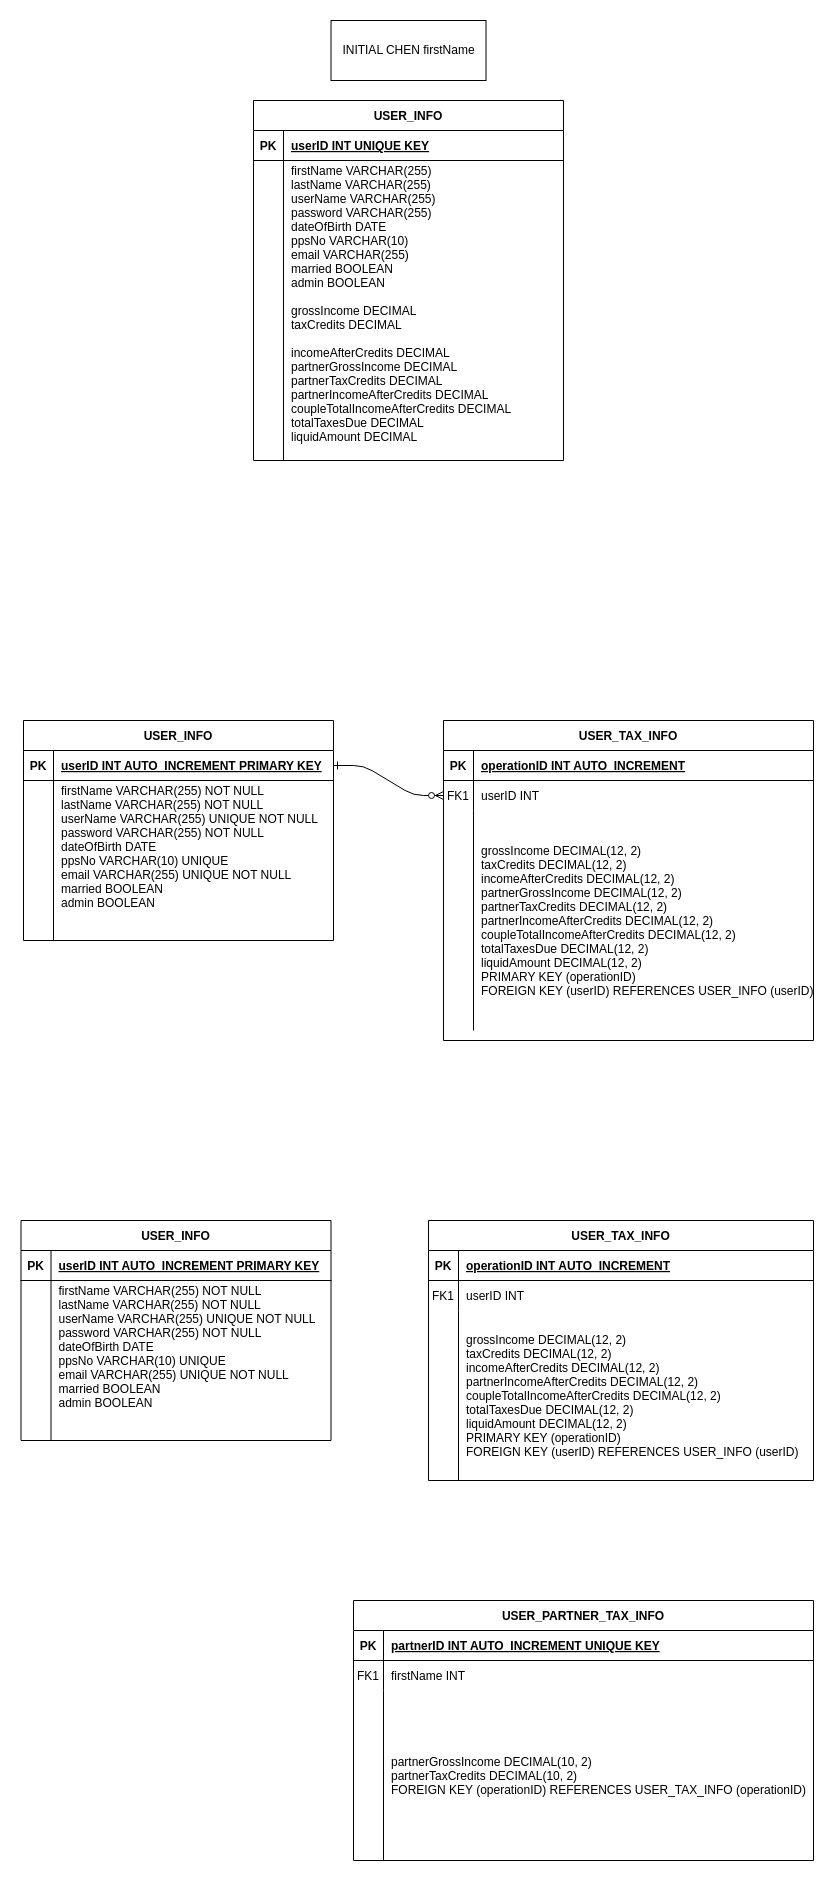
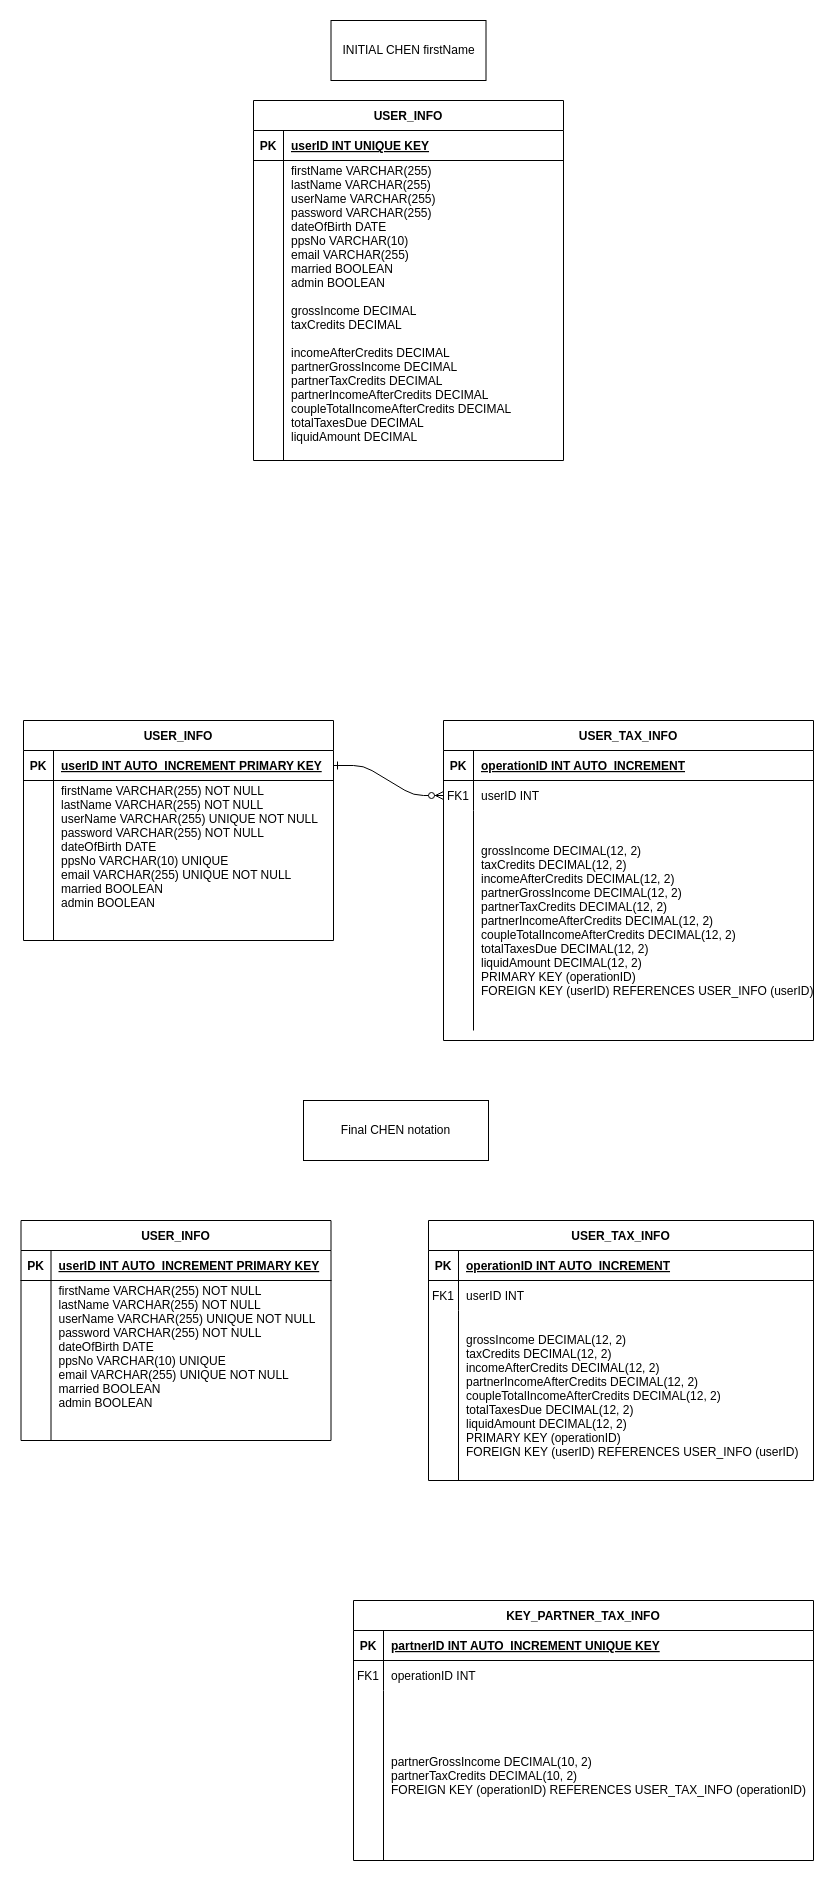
node "Final CHEN notation": added
node "USER_PARTNER_TAX_INFO": label "USER_PARTNER_TAX_INFO" -> "KEY_PARTNER_TAX_INFO"
node "firstName INT": label "firstName INT" -> "operationID INT"
